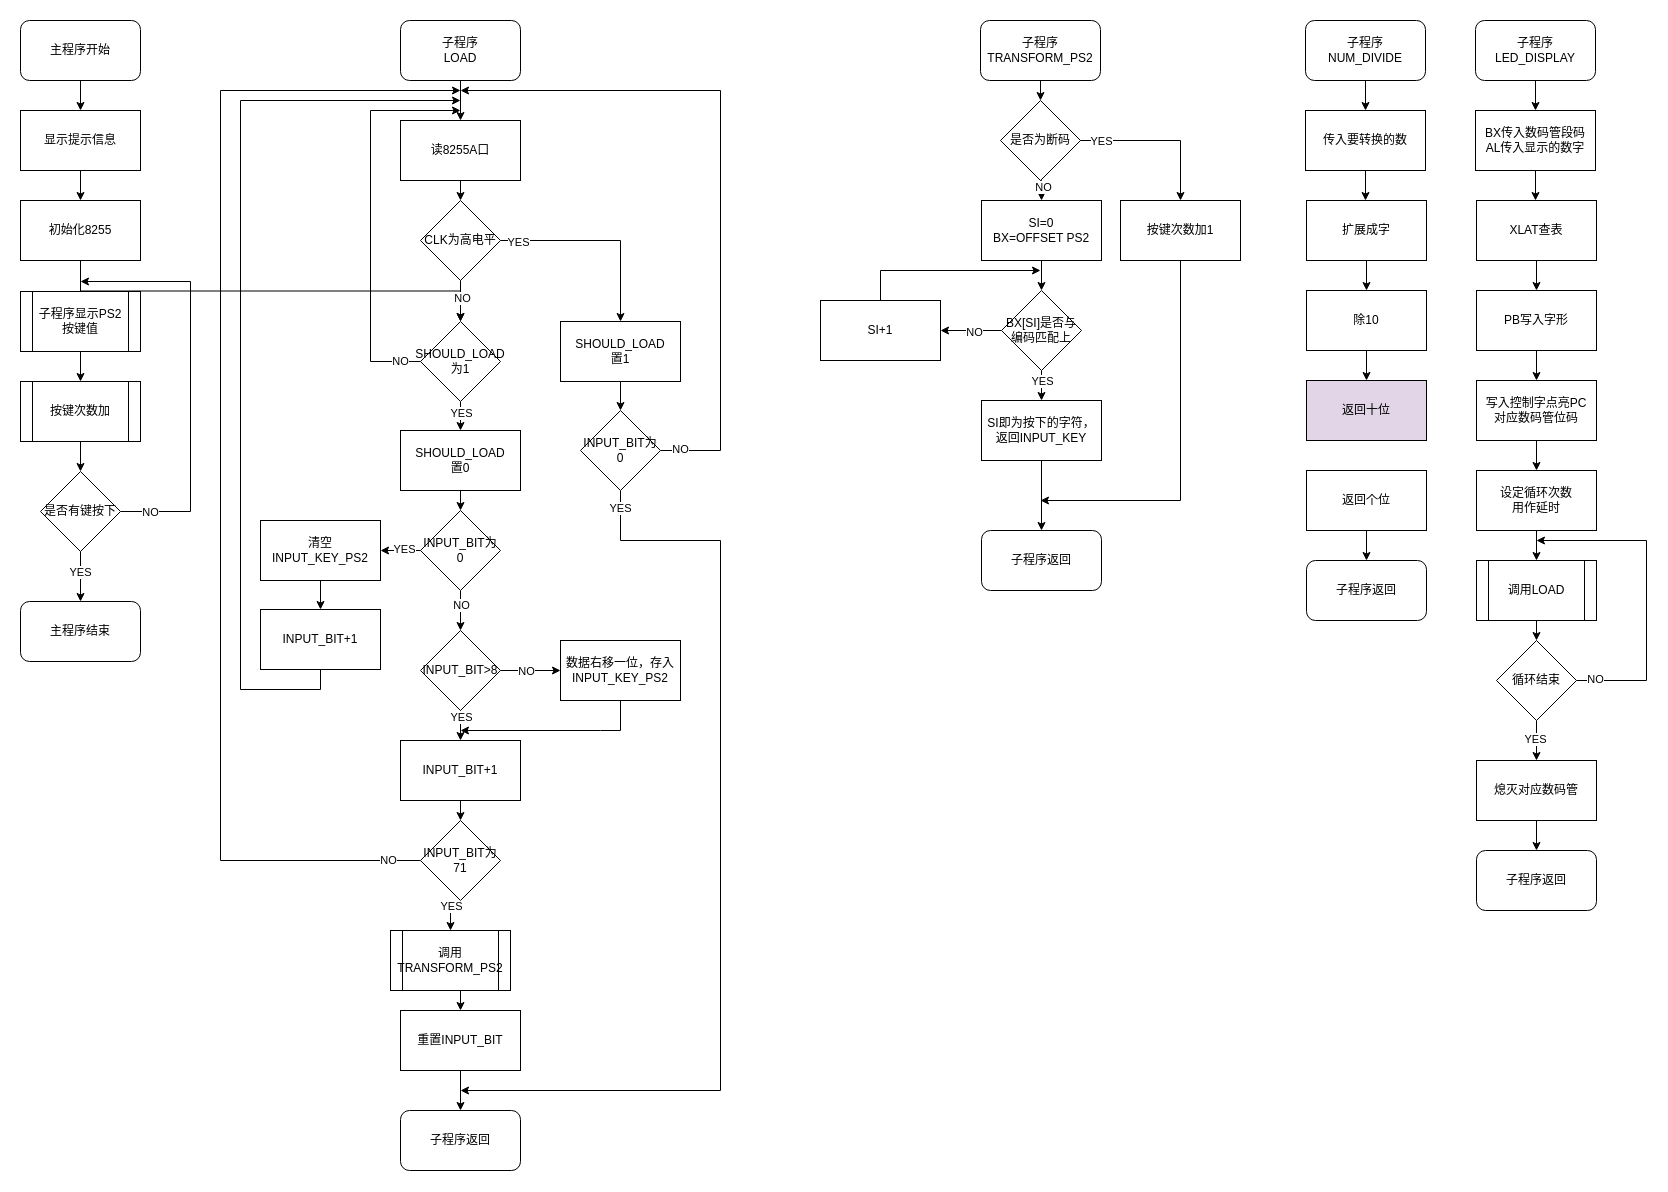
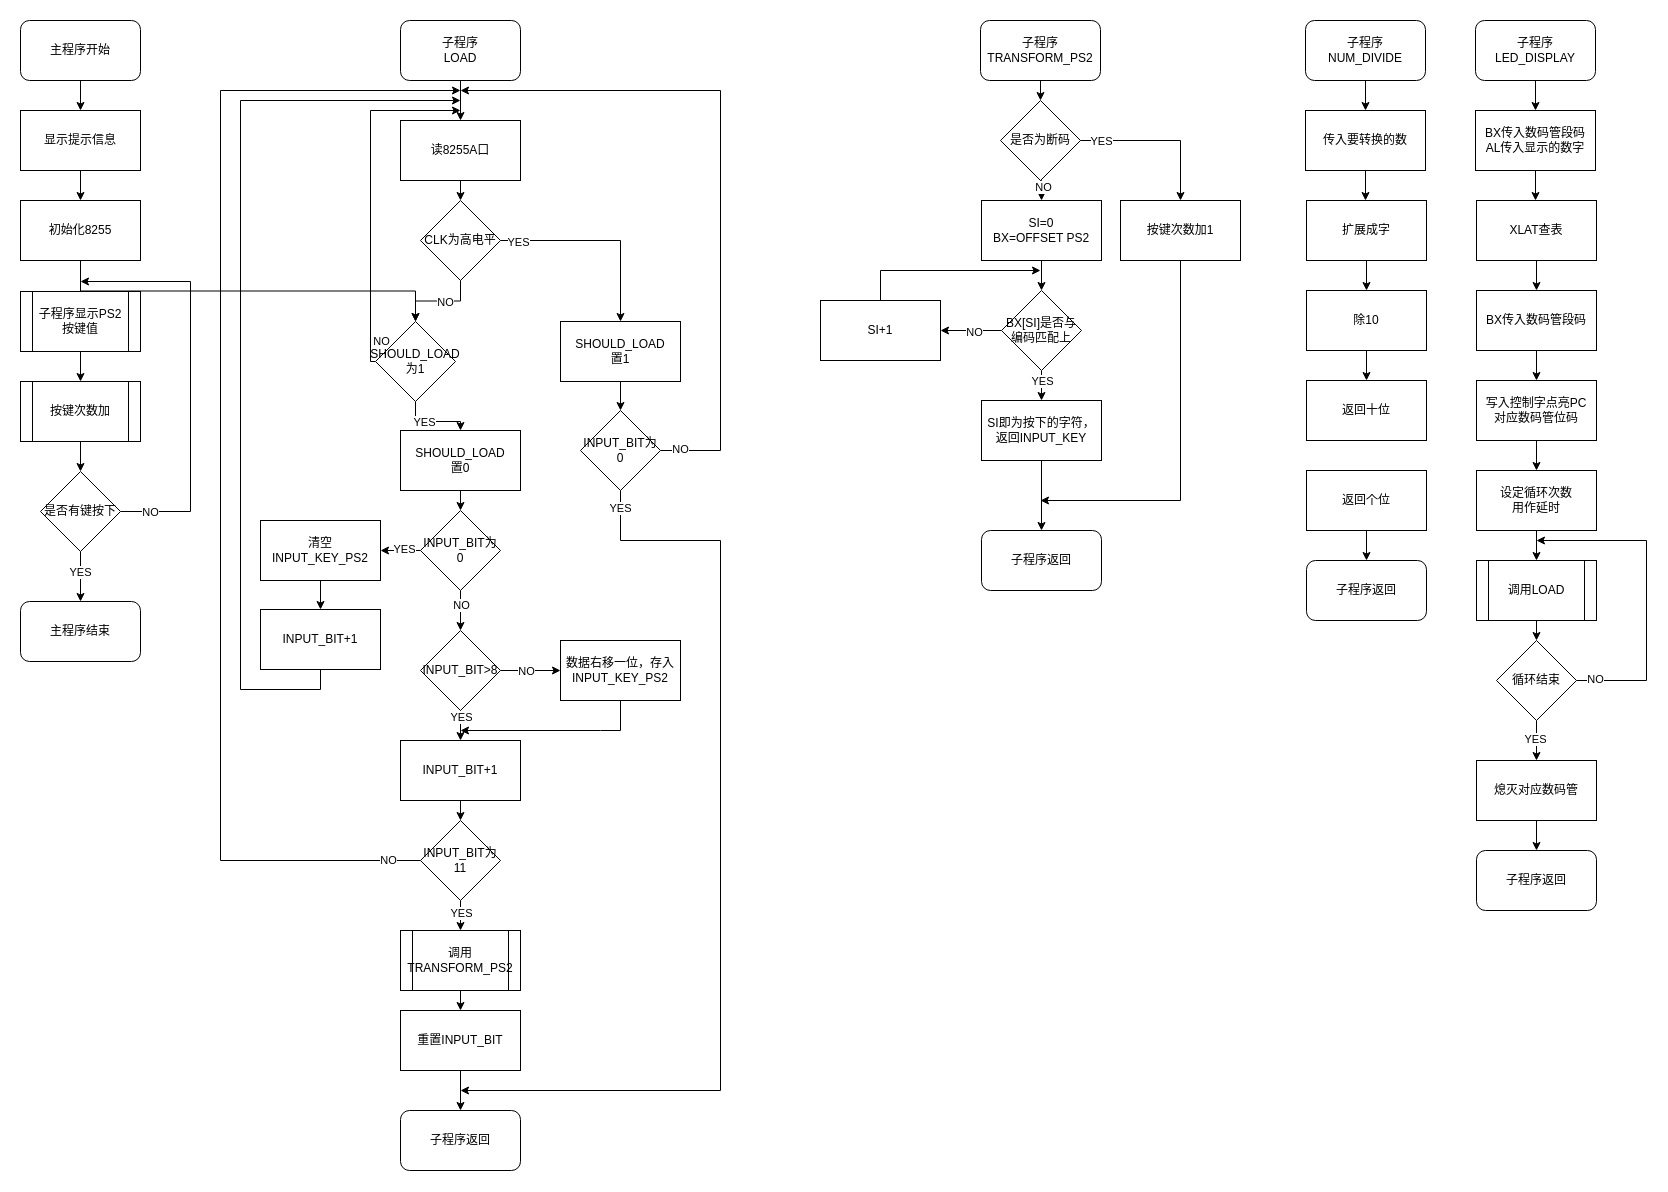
node "PB写入字形": label "PB写入字形" -> "BX传入数码管段码"
node "SHOULD_LOAD 为1": moved (461, 362) -> (416, 362)
node "返回十位": fillcolor #e1d5e7 -> #ffffff
node "INPUT_BIT为71": label "INPUT_BIT为71" -> "INPUT_BIT为11"
node "调用TRANSFORM_PS2": moved (451, 961) -> (461, 961)
